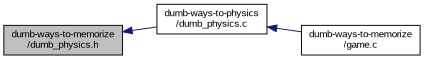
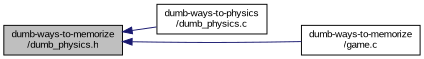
edge "dumb-ways-to-memorize /game.c" -> "dumb-ways-to-physics /dumb_physics.c": now "dumb-ways-to-memorize /game.c" -> "dumb-ways-to-memorize /dumb_physics.h"
